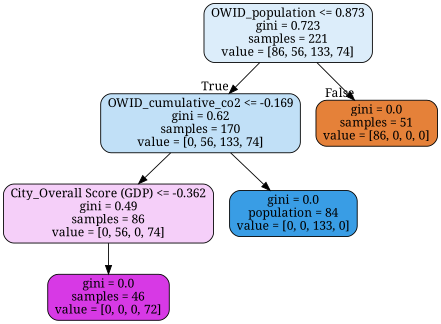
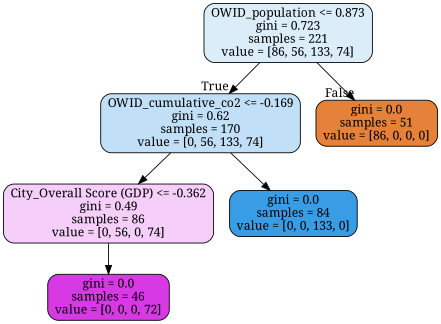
node "gini = 0.0 population = 84 value = [0, 0, 133, 0]": label "gini = 0.0 population = 84 value = [0, 0, 133, 0]" -> "gini = 0.0 samples = 84 value = [0, 0, 133, 0]"
